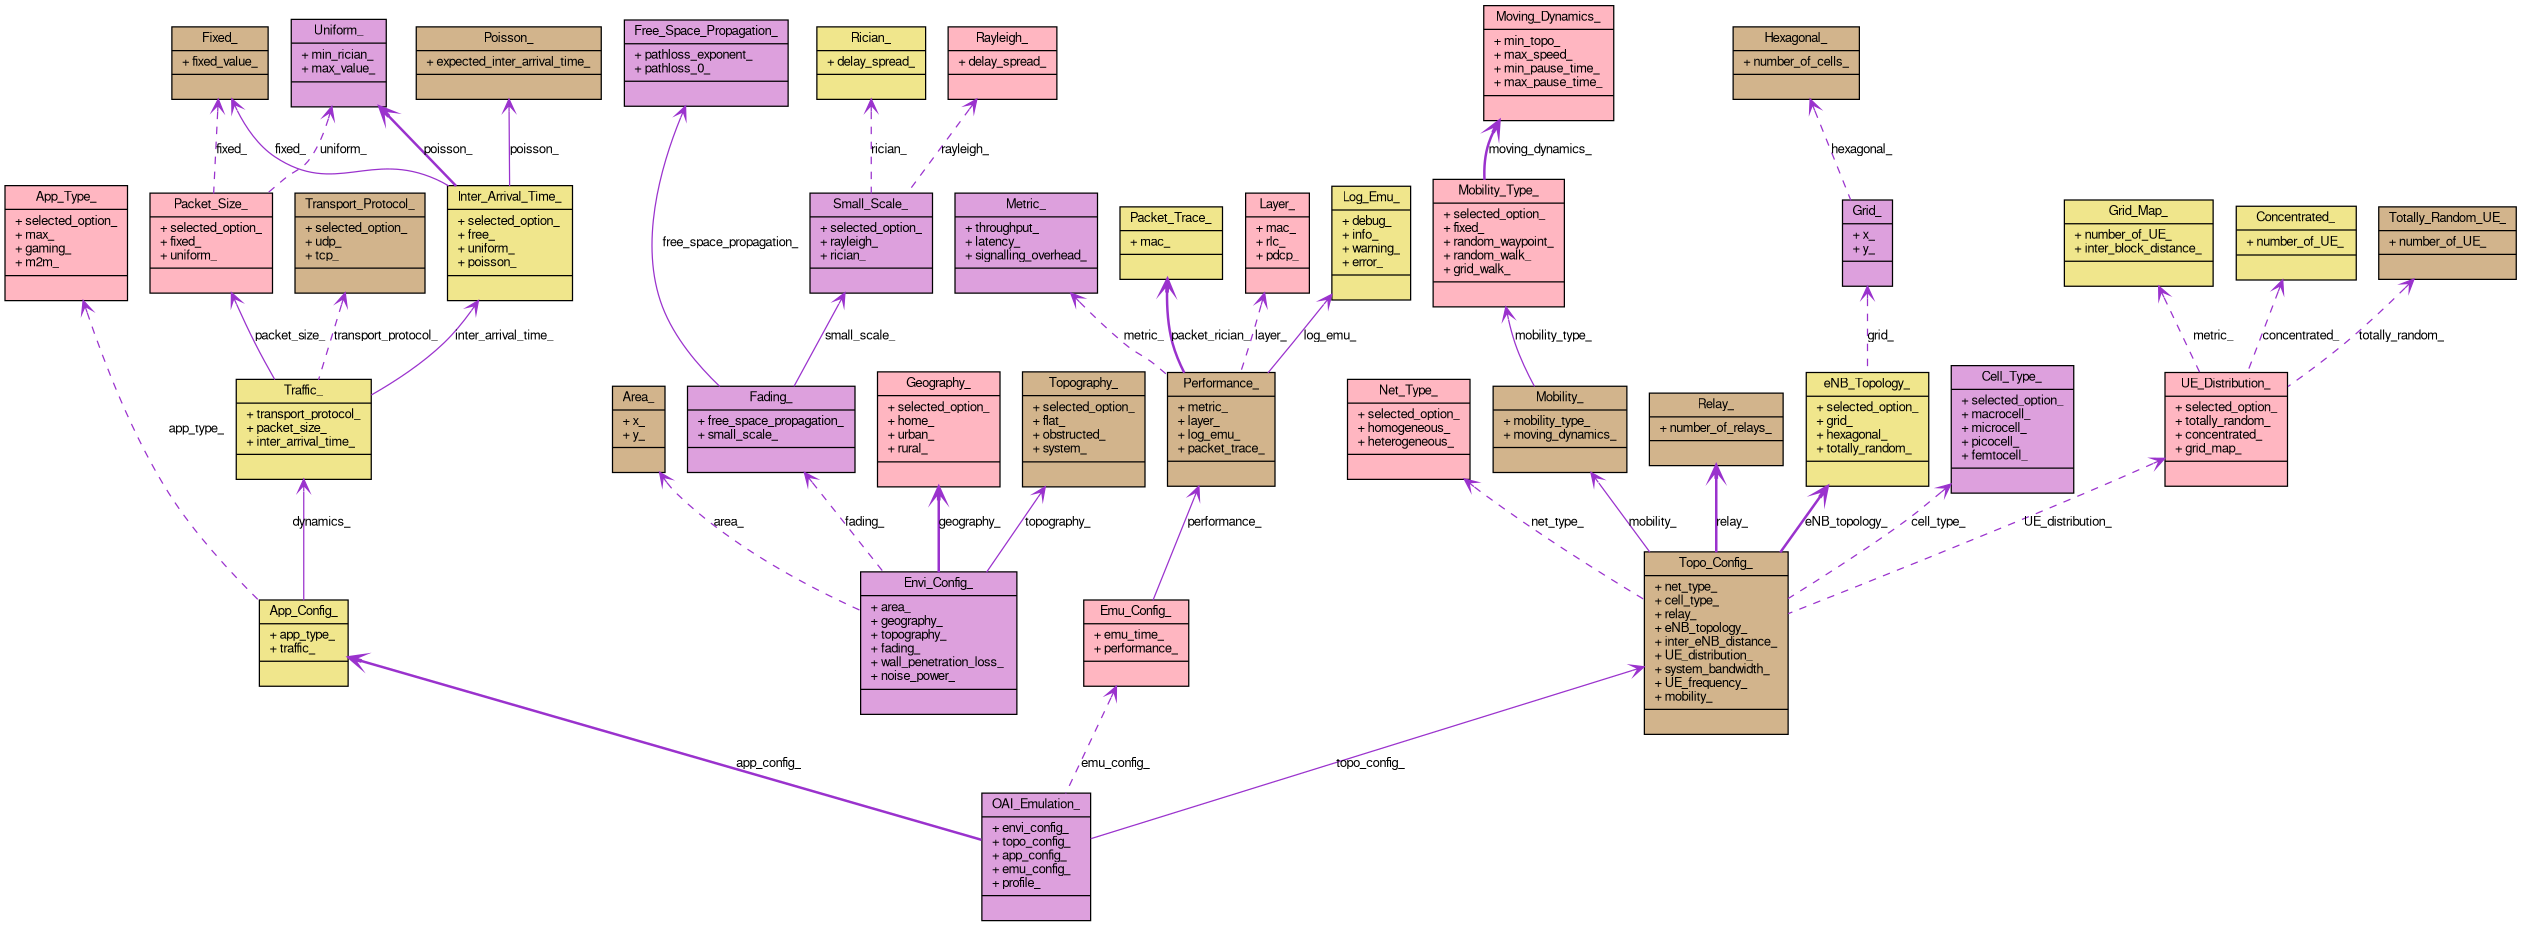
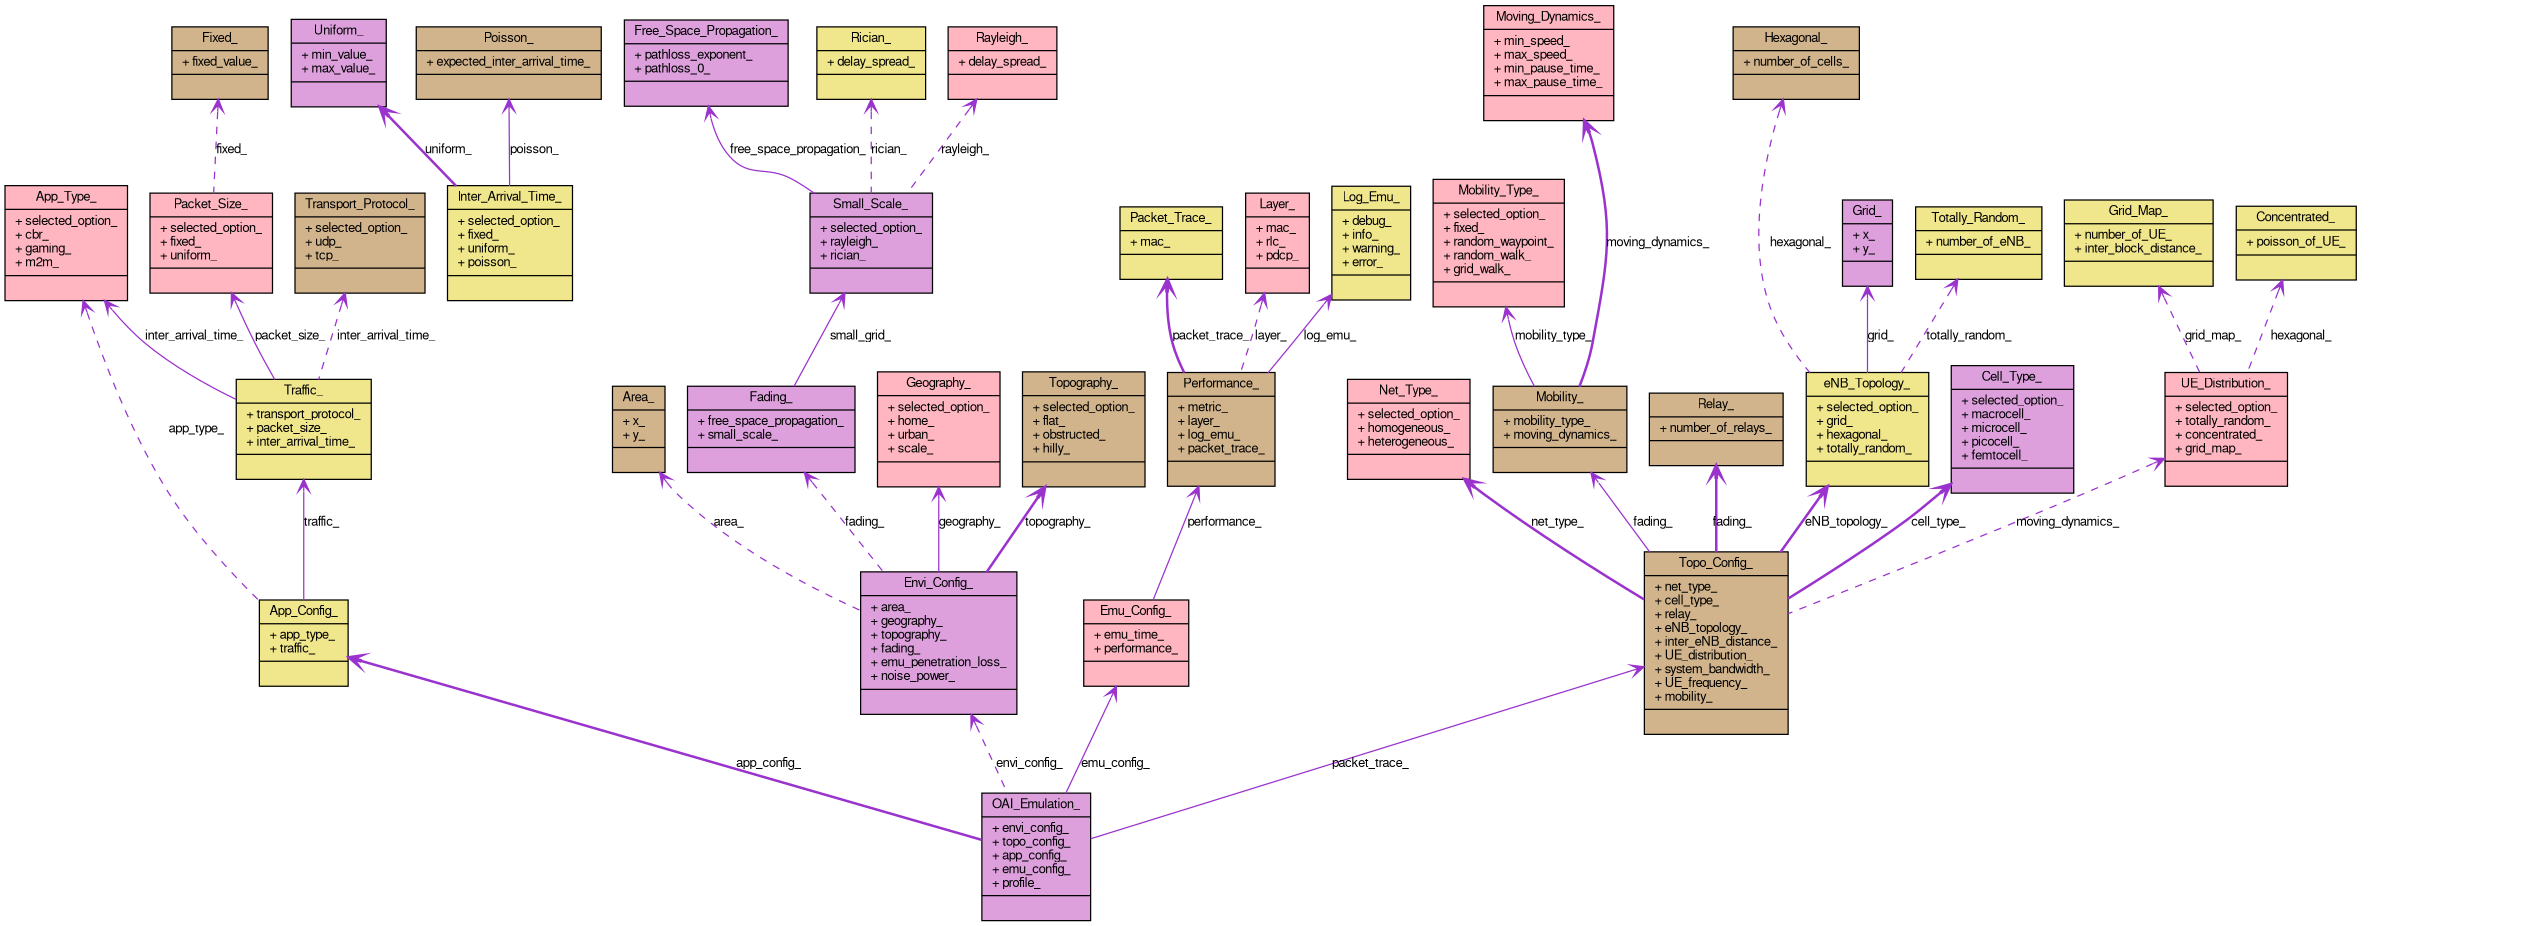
node "Moving_Dynamics_": text "+ min_topo_" -> "+ min_speed_"
node "Uniform_": text "+ min_rician_" -> "+ min_value_"
edge "Inter_Arrival_Time_" -> "Uniform_": label "poisson_" -> "uniform_"
edge "Mobility_Type_" -> "Moving_Dynamics_": now "Mobility_" -> "Moving_Dynamics_"
edge "Grid_" -> "Hexagonal_": now "eNB_Topology_" -> "Hexagonal_"
edge "Packet_Size_" -> "Uniform_": removed, label "uniform_"
edge "Inter_Arrival_Time_" -> "Fixed_": removed, label "fixed_"
node "App_Type_": text "+ max_" -> "+ cbr_"
node "Inter_Arrival_Time_": text "+ free_" -> "+ fixed_"
node "Concentrated_": text "+ number_of_UE_" -> "+ poisson_of_UE_"
node "Metric_": removed
node "Totally_Random_": added
node "Totally_Random_UE_": removed
edge "Fading_" -> "Free_Space_Propagation_": now "Small_Scale_" -> "Free_Space_Propagation_"
edge "Traffic_" -> "Transport_Protocol_": label "transport_protocol_" -> "inter_arrival_time_"
edge "Fading_" -> "Small_Scale_": label "small_scale_" -> "small_grid_"
edge "Performance_" -> "Packet_Trace_": label "packet_rician_" -> "packet_trace_"
edge "eNB_Topology_" -> "Grid_": style dashed -> solid
edge "UE_Distribution_" -> "Grid_Map_": label "metric_" -> "grid_map_"
edge "UE_Distribution_" -> "Concentrated_": label "concentrated_" -> "hexagonal_"
edge "Traffic_" -> "Inter_Arrival_Time_": now "Traffic_" -> "App_Type_"
node "Geography_": text "+ rural_" -> "+ scale_"
node "Topography_": text "+ system_" -> "+ hilly_"
edge "App_Config_" -> "Traffic_": label "dynamics_" -> "traffic_"
edge "Topo_Config_" -> "Mobility_": label "mobility_" -> "fading_"
edge "Topo_Config_" -> "Relay_": label "relay_" -> "fading_"
edge "Topo_Config_" -> "UE_Distribution_": label "UE_distribution_" -> "moving_dynamics_"
edge "Envi_Config_" -> "Topography_": style solid -> bold
edge "Envi_Config_" -> "Geography_": style bold -> solid
edge "Topo_Config_" -> "Net_Type_": style dashed -> bold
edge "Topo_Config_" -> "Cell_Type_": style dashed -> bold
node "Envi_Config_": text "+ wall_penetration_loss_" -> "+ emu_penetration_loss_"
edge "OAI_Emulation_" -> "Emu_Config_": style dashed -> solid
edge "OAI_Emulation_" -> "Envi_Config_": added, label "envi_config_"
edge "OAI_Emulation_" -> "Topo_Config_": label "topo_config_" -> "packet_trace_"
